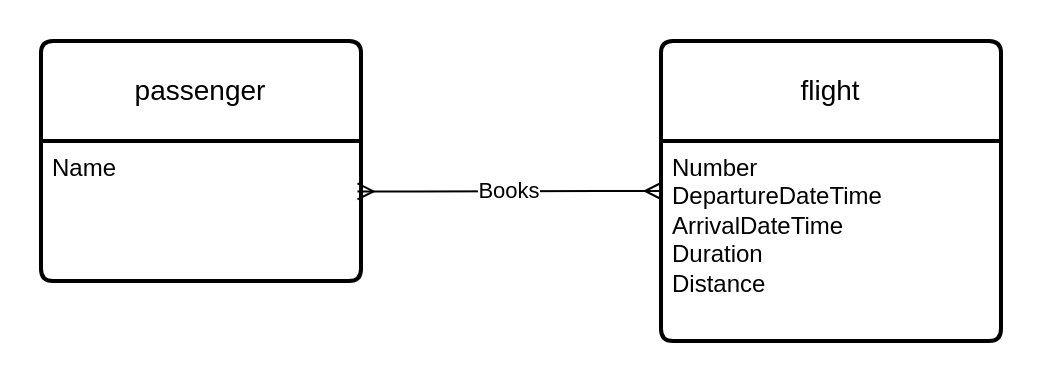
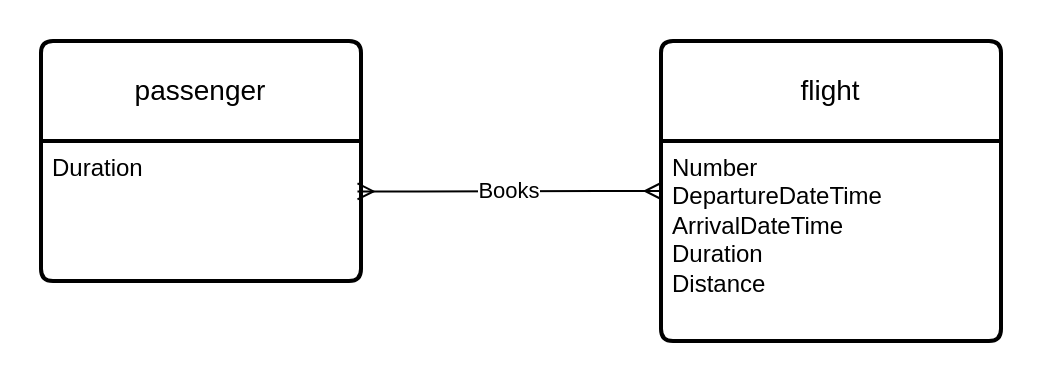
node "Name": label "Name" -> "Duration"
